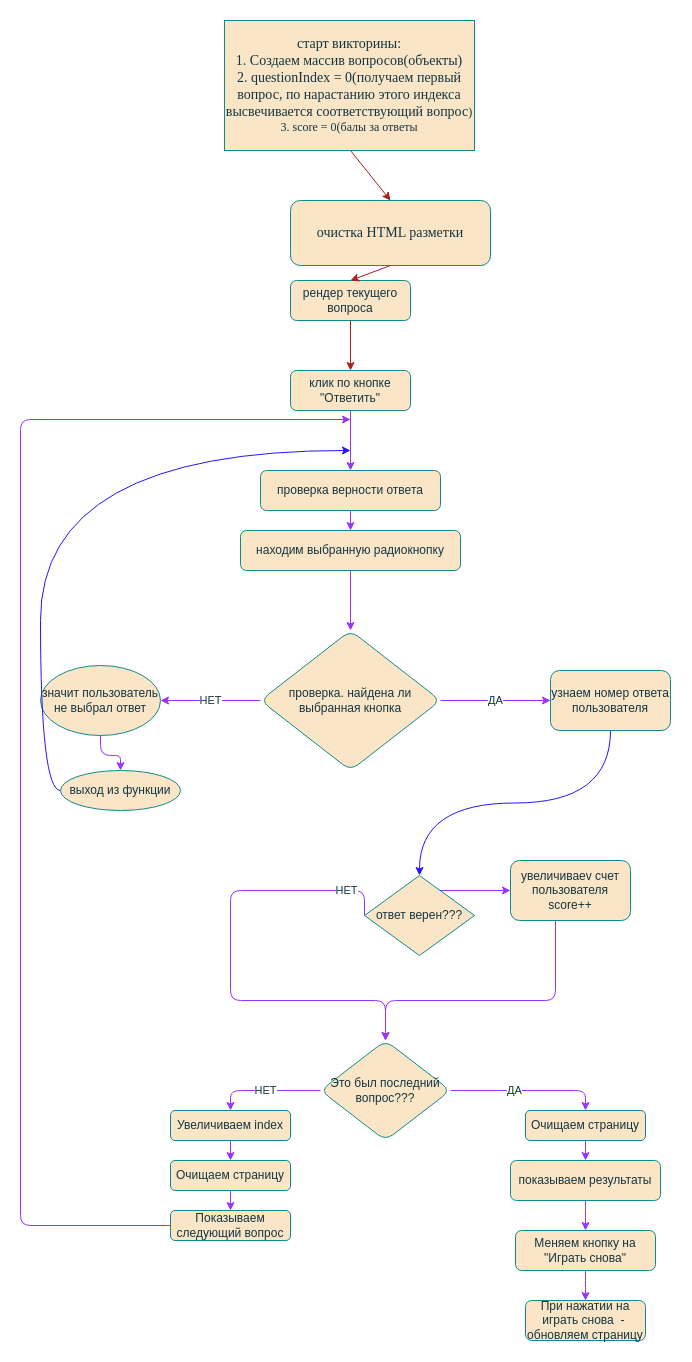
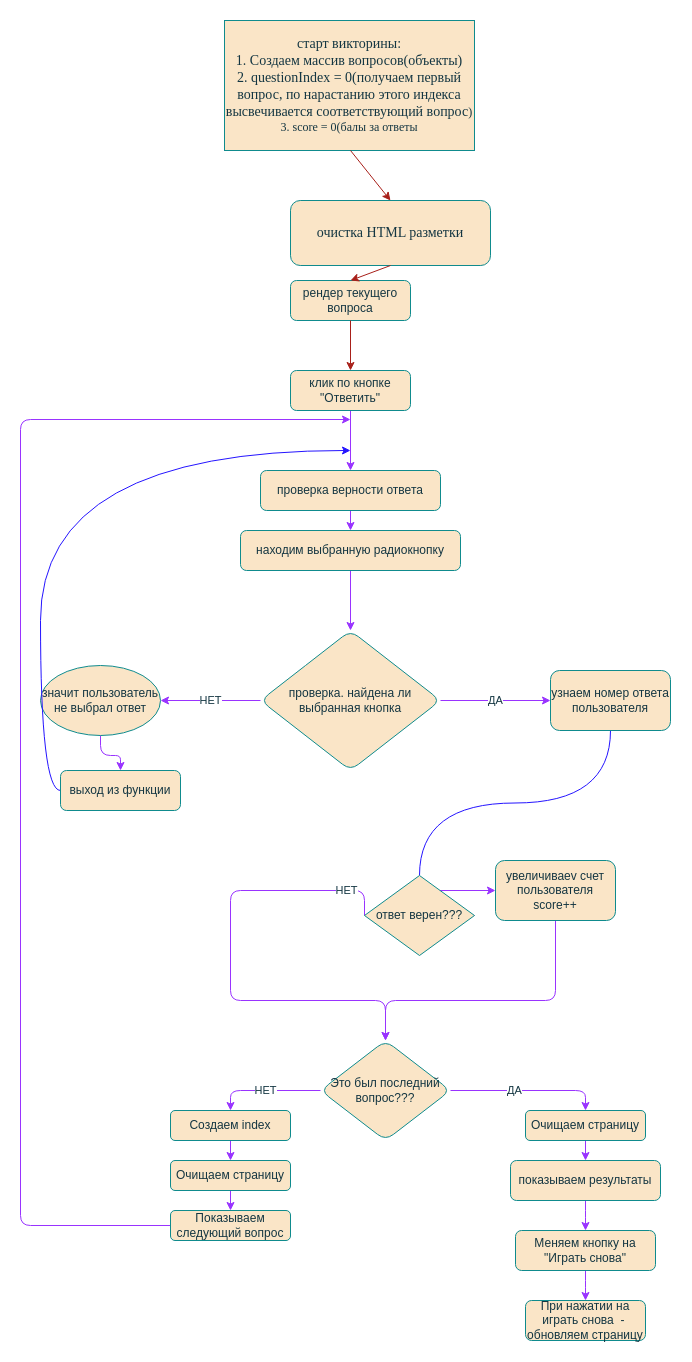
node "выход из функции": shape ellipse -> rounded rectangle
edge "узнаем номер ответа пользователя" -> "ответ верен???": arrowhead classic -> none
node "увеличиваеv счет пользователя score++": moved (571, 891) -> (556, 891)
node "Увеличиваем index": label "Увеличиваем index" -> "Создаем index"
